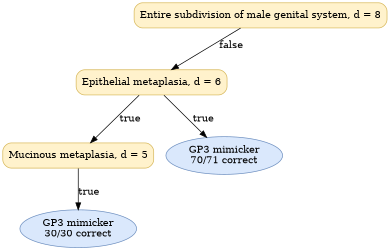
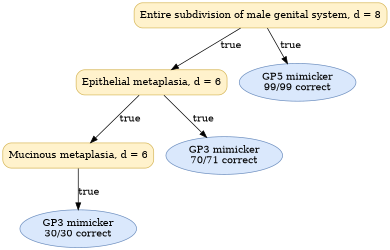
edge "Entire subdivision of male genital system, d = 8" -> "Epithelial metaplasia, d = 6": label "false" -> "true"
node "GP5 mimicker": added
node "Mucinous metaplasia, d = 5": label "Mucinous metaplasia, d = 5" -> "Mucinous metaplasia, d = 6"
